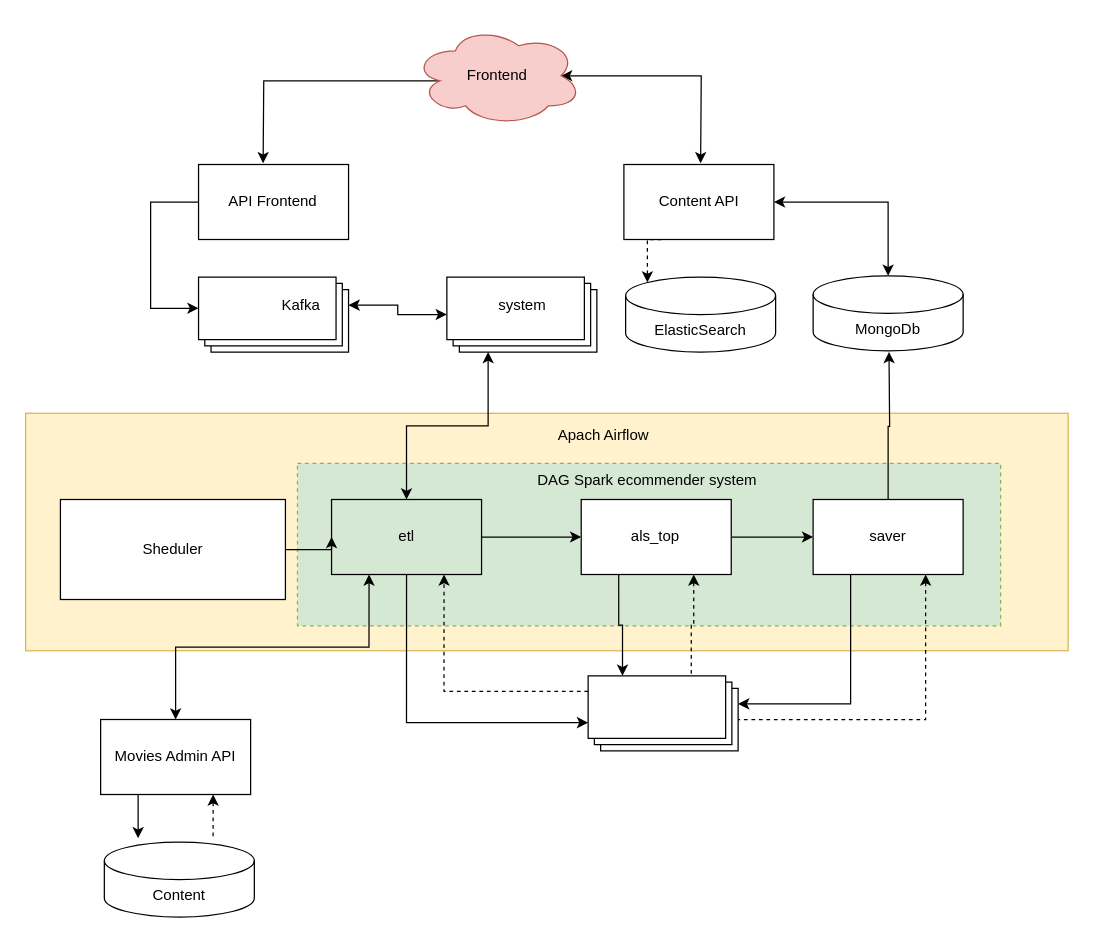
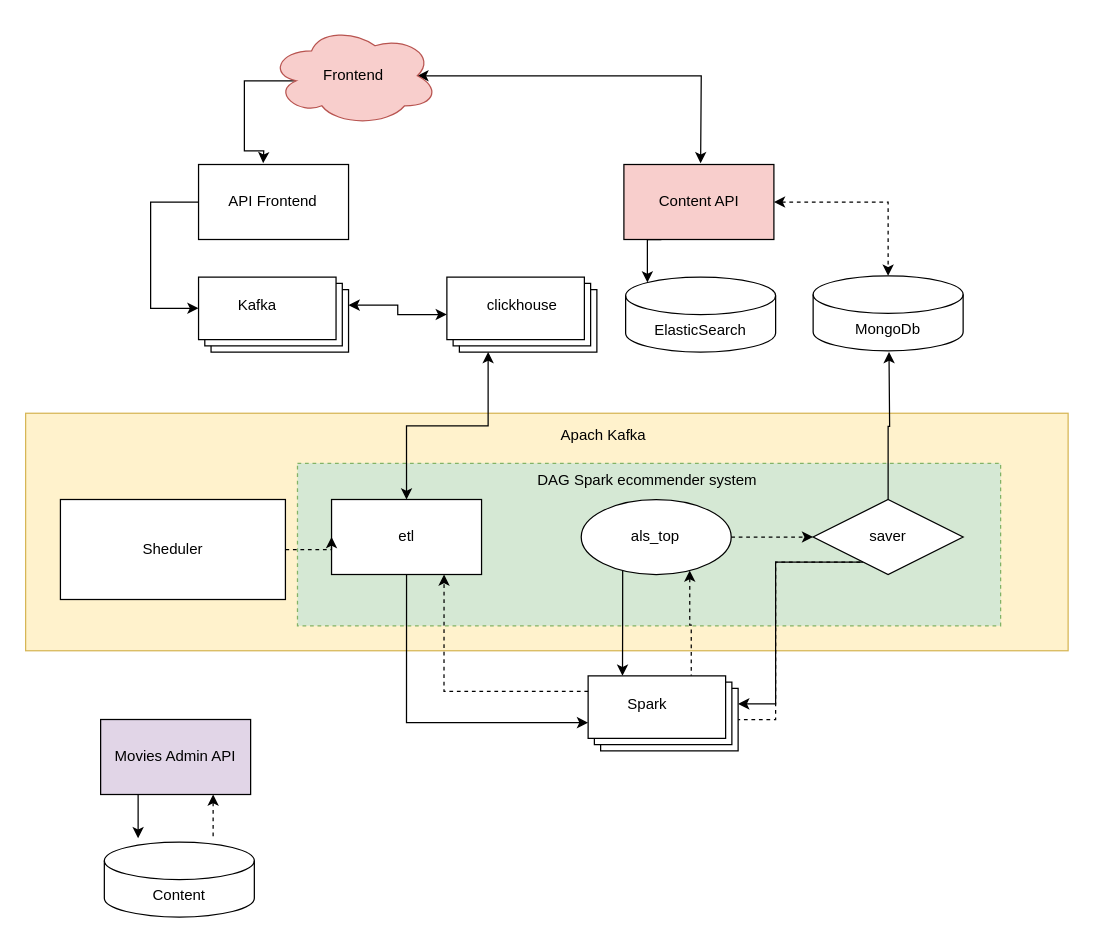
node "Frontend": moved (498, 76) -> (354, 76)
node "Content API": fillcolor #ffffff -> #f8cecc
edge "Content API" -- "MongoDb": style solid -> dashed
edge "Content API" -> "ElasticSearch": style dashed -> solid
node "Kafka": moved (301, 306) -> (257, 306)
node "system": label "system" -> "clickhouse"
node "Apach Airflow": label "Apach Airflow" -> "Apach Kafka"
node "etl": fillcolor #d5e8d4 -> #ffffff
edge "etl" -> "als_top": removed
node "als_top": shape rectangle -> ellipse
edge "als_top" -> "saver": style solid -> dashed
node "saver": shape rectangle -> diamond
edge "Sheduler" -> "etl": style solid -> dashed
edge "etl" -- "Movies Admin API": removed
node "Spark": added
node "Movies Admin API": fillcolor #ffffff -> #e1d5e7
